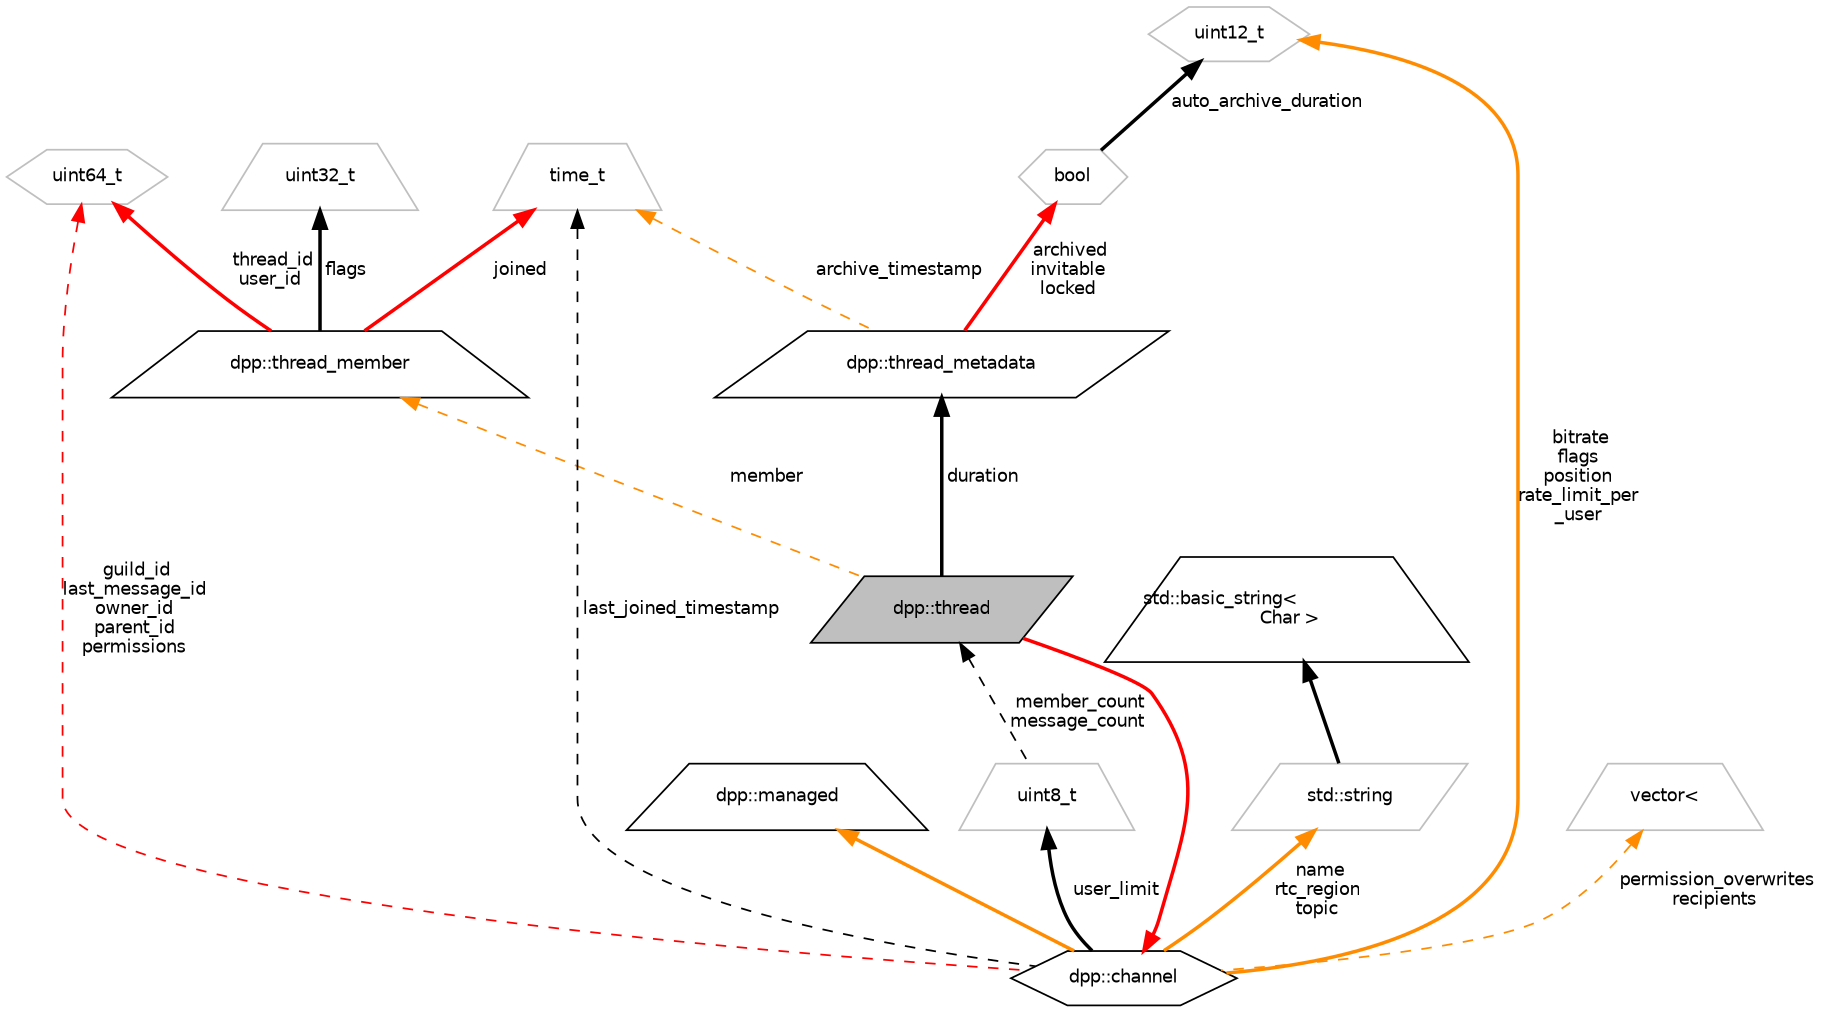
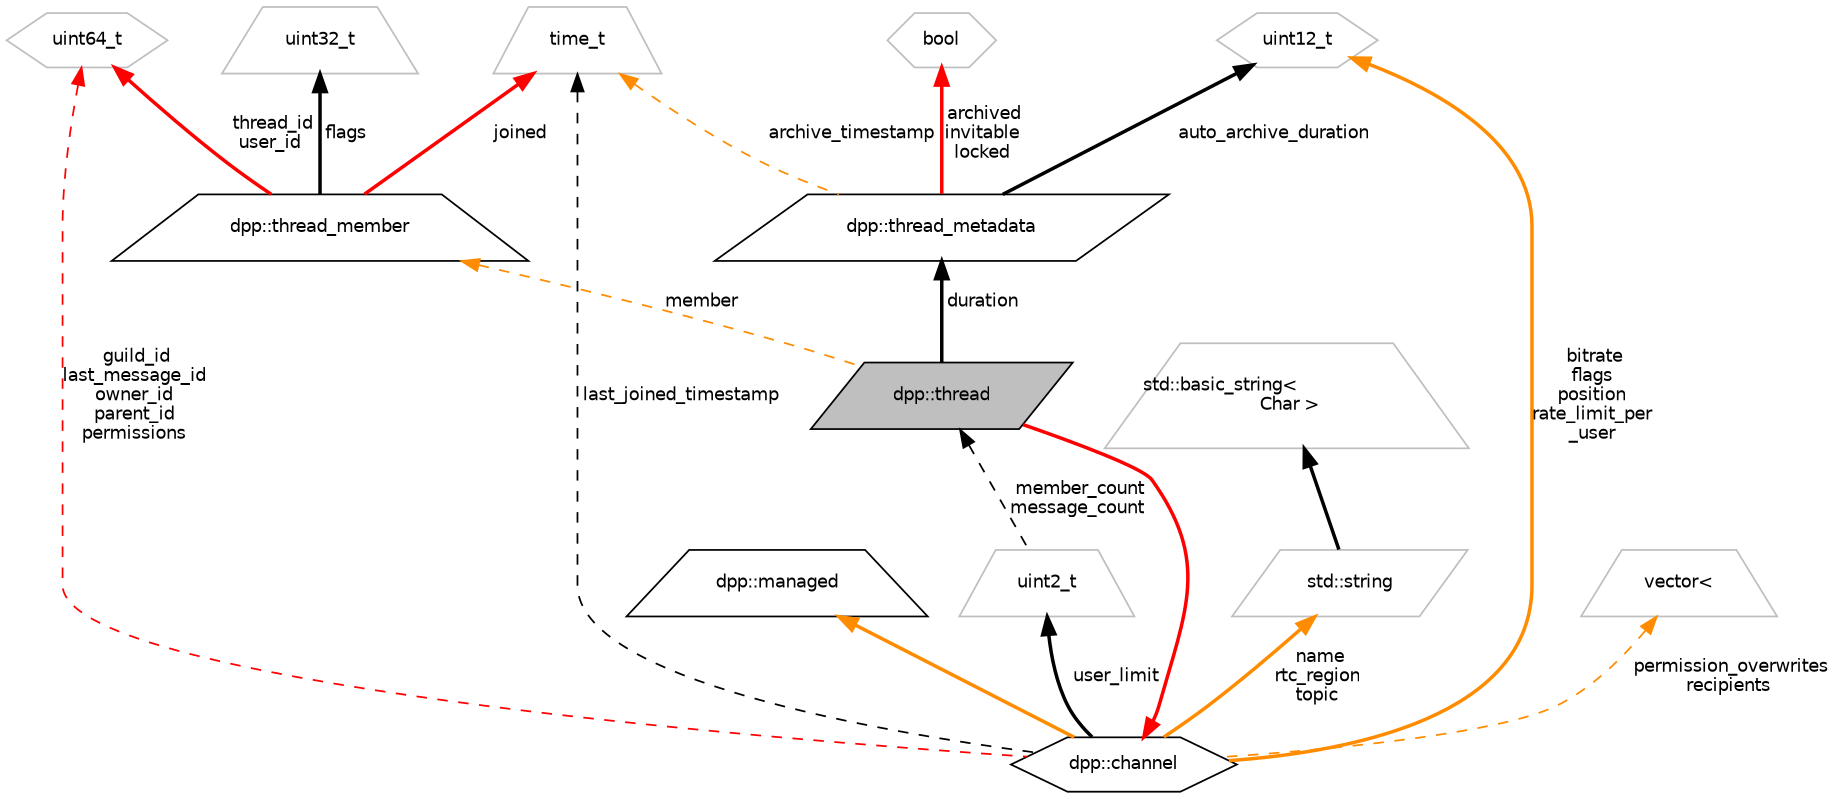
edge "bool" -> "uint12_t": now "dpp::thread_metadata" -> "uint12_t"
node "std::basic_string< Char >": color black -> grey75
node "uint8_t": label "uint8_t" -> "uint2_t"
